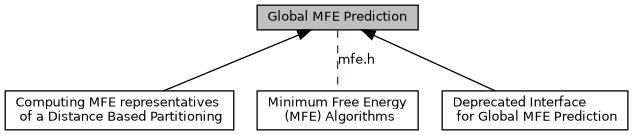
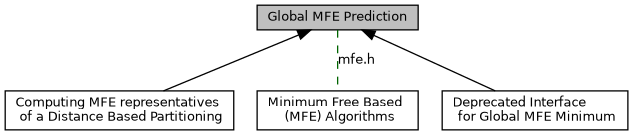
node "Minimum Free Energy (MFE) Algorithms": label "Minimum Free Energy (MFE) Algorithms" -> "Minimum Free Based (MFE) Algorithms"
node "Deprecated Interface for Global MFE Prediction": label "Deprecated Interface for Global MFE Prediction" -> "Deprecated Interface for Global MFE Minimum"
